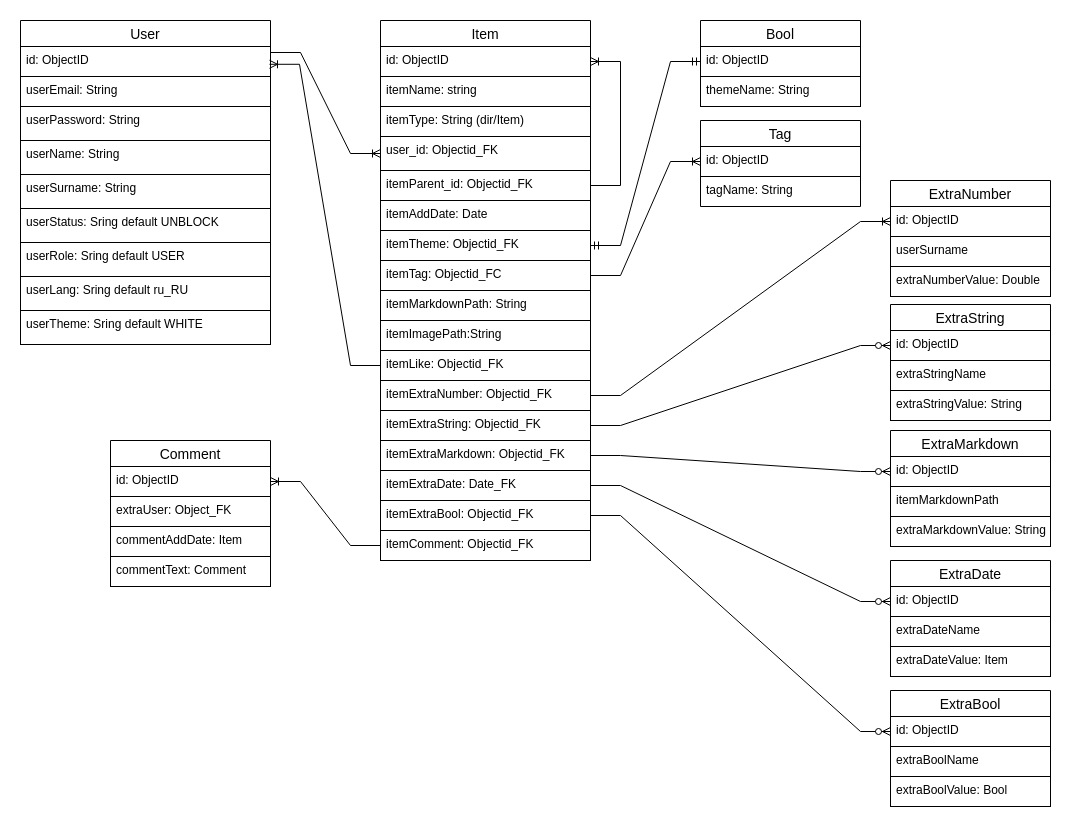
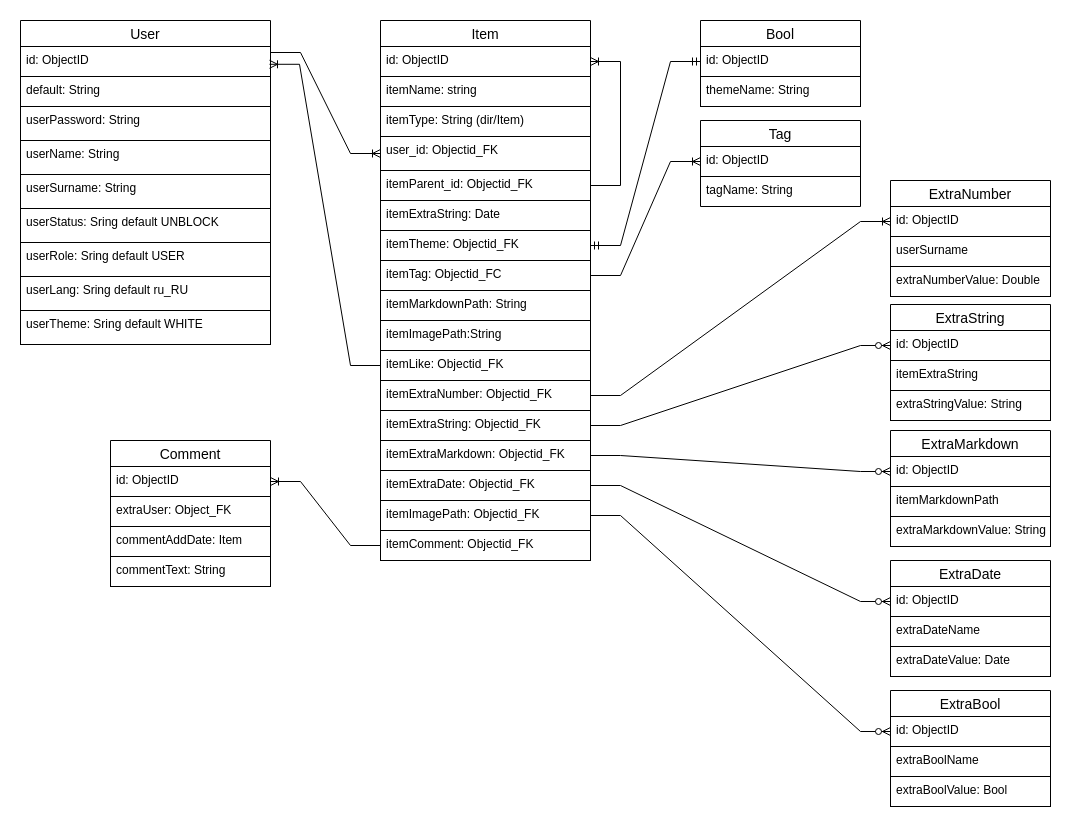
node "userEmail: String": label "userEmail: String" -> "default: String"
node "itemAddDate: Date": label "itemAddDate: Date" -> "itemExtraString: Date"
node "extraStringName": label "extraStringName" -> "itemExtraString"
node "itemExtraDate: Date_FK": label "itemExtraDate: Date_FK" -> "itemExtraDate: Objectid_FK"
node "itemExtraBool: Objectid_FK": label "itemExtraBool: Objectid_FK" -> "itemImagePath: Objectid_FK"
node "commentText: Comment": label "commentText: Comment" -> "commentText: String"
node "extraDateValue: Item": label "extraDateValue: Item" -> "extraDateValue: Date"
